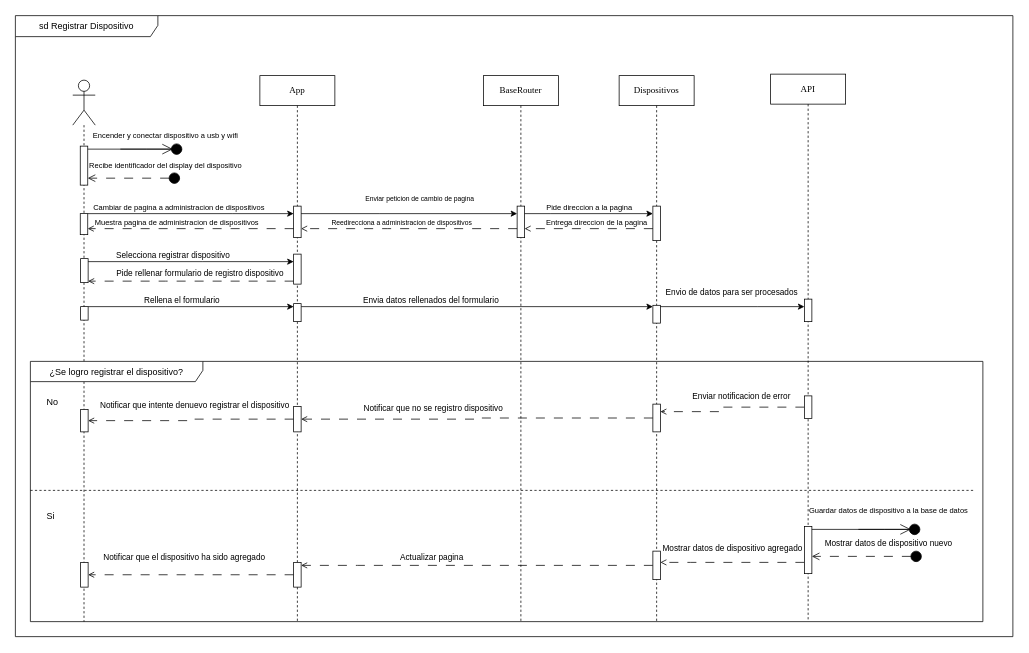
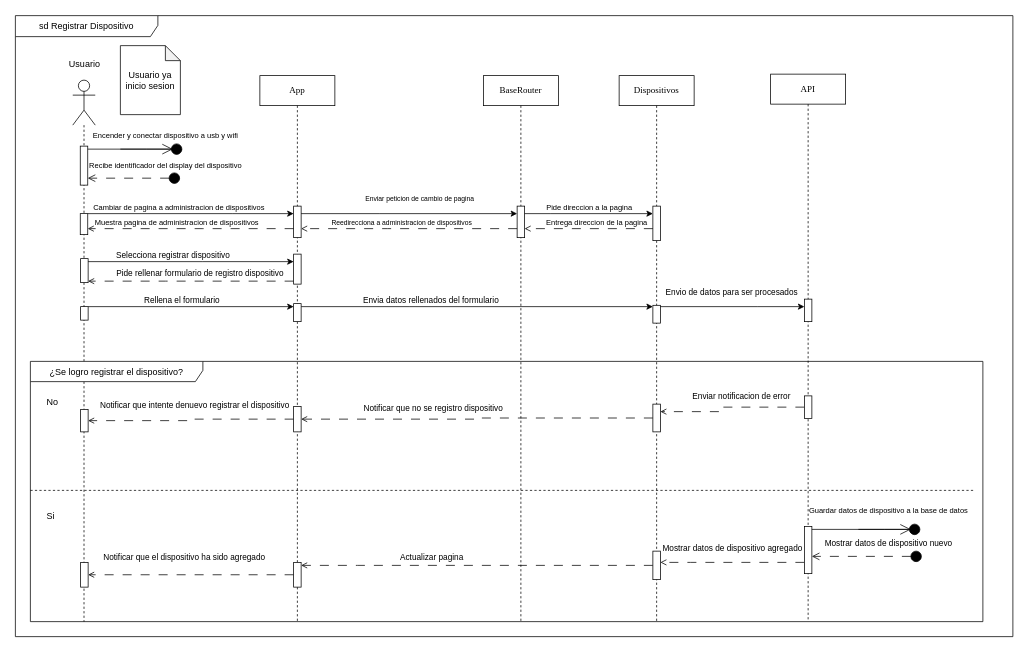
node "Usuario": added
node "Usuario ya inicio sesion": added
